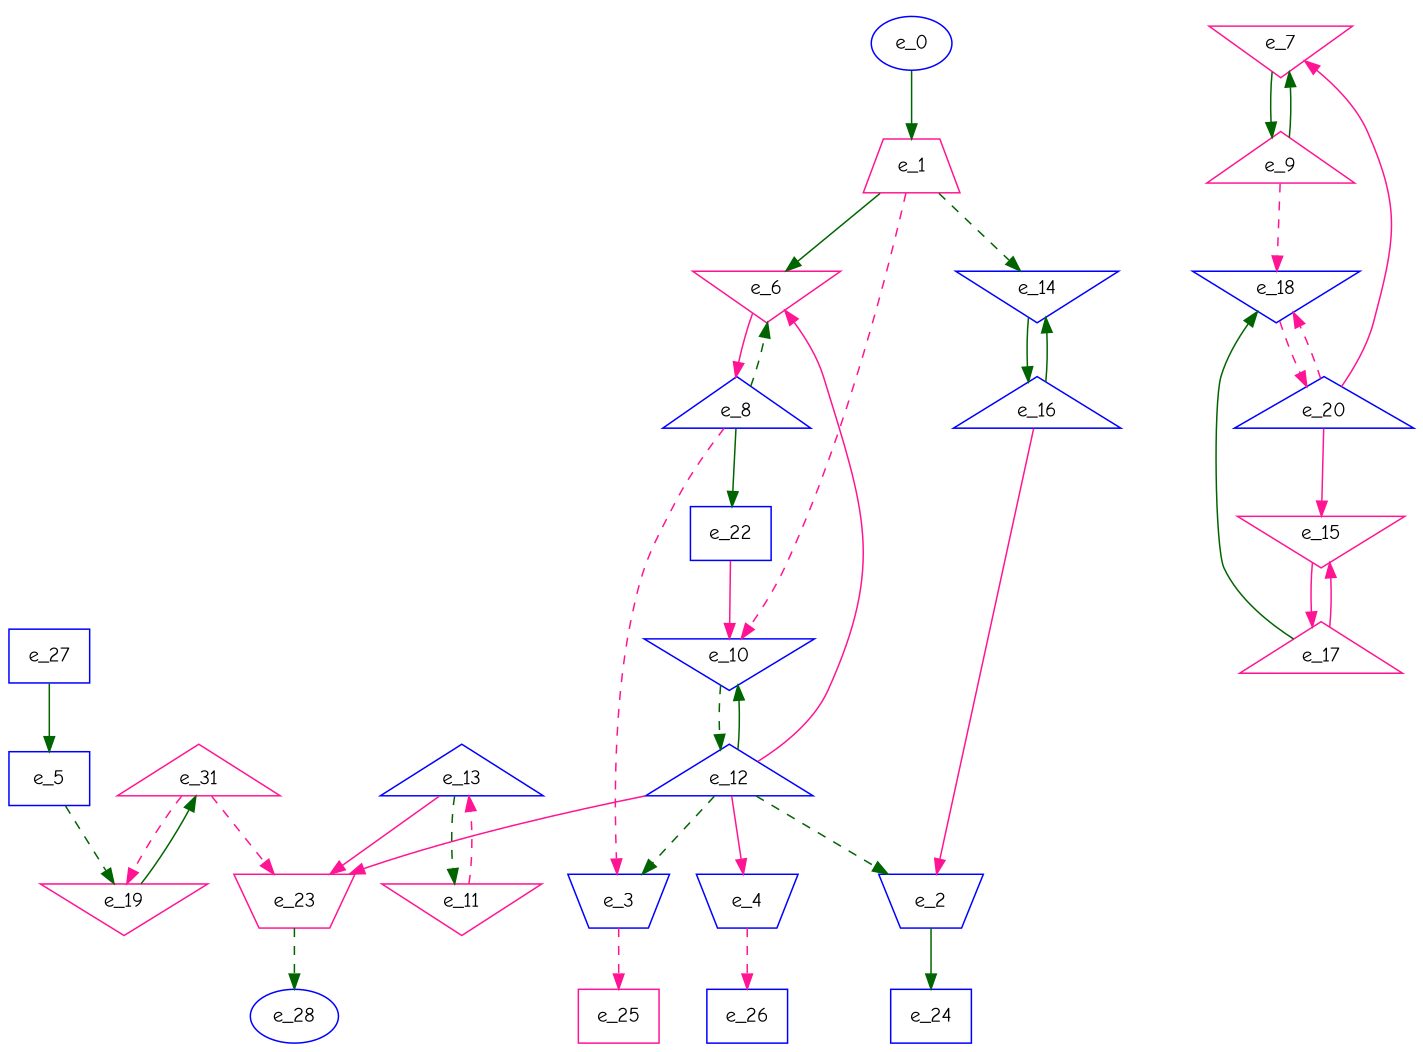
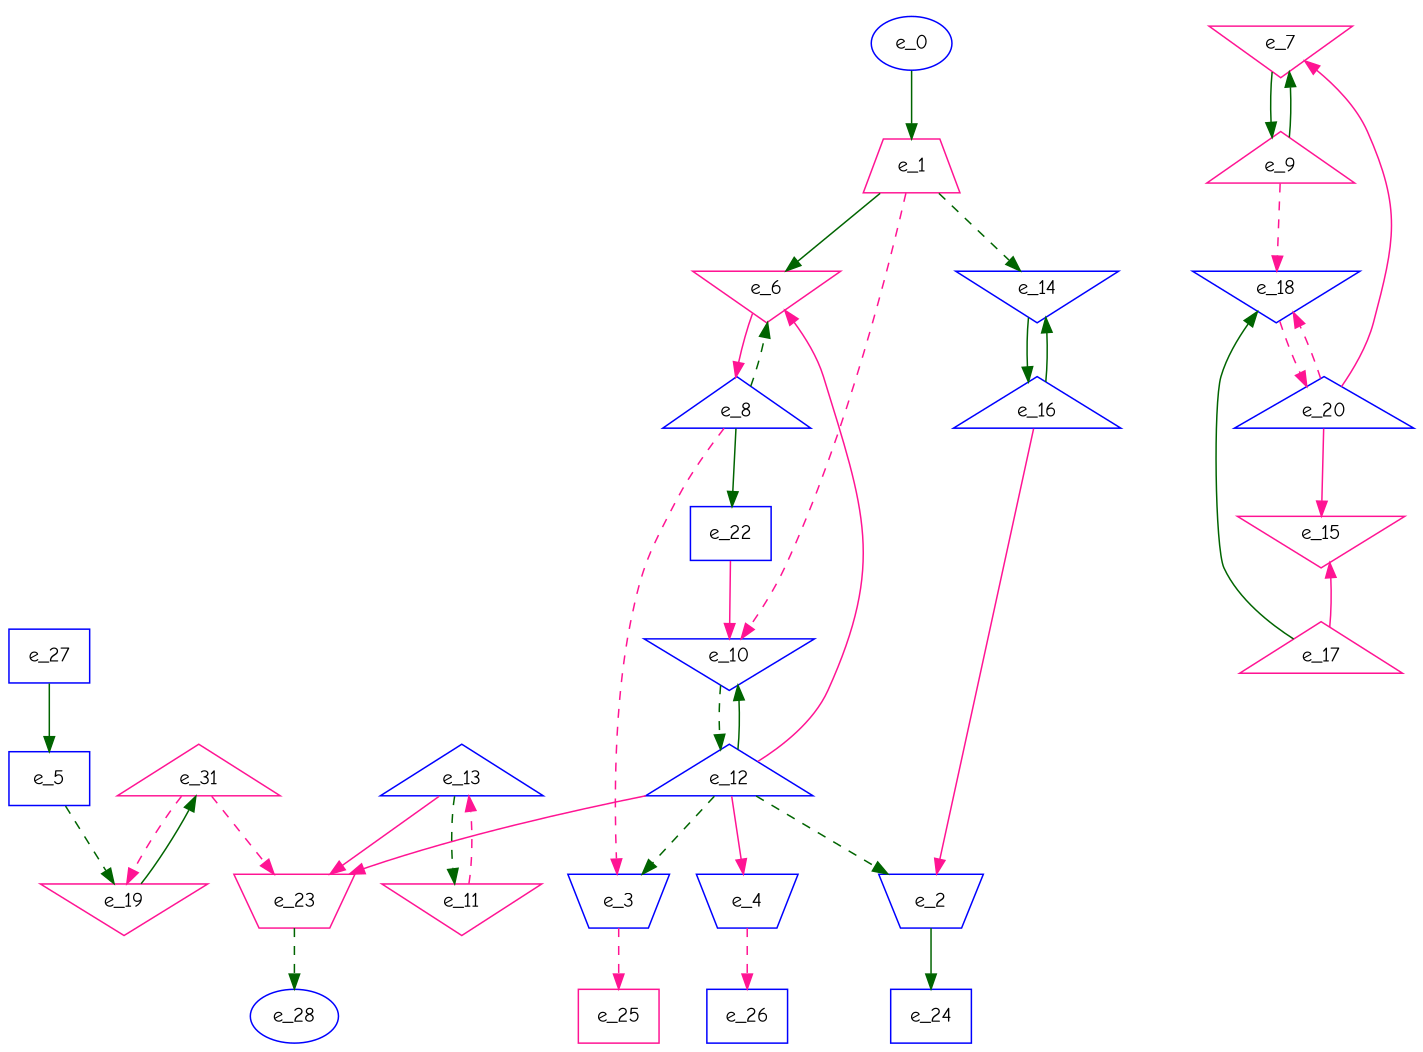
edge "e_15" -> "e_17": removed
